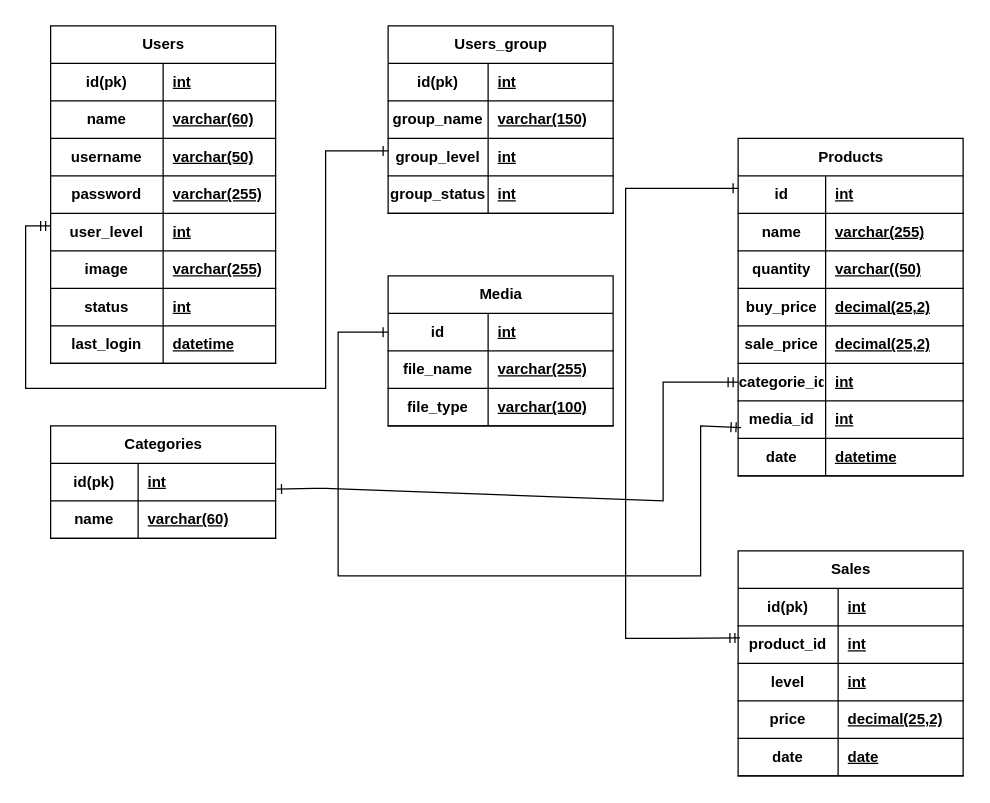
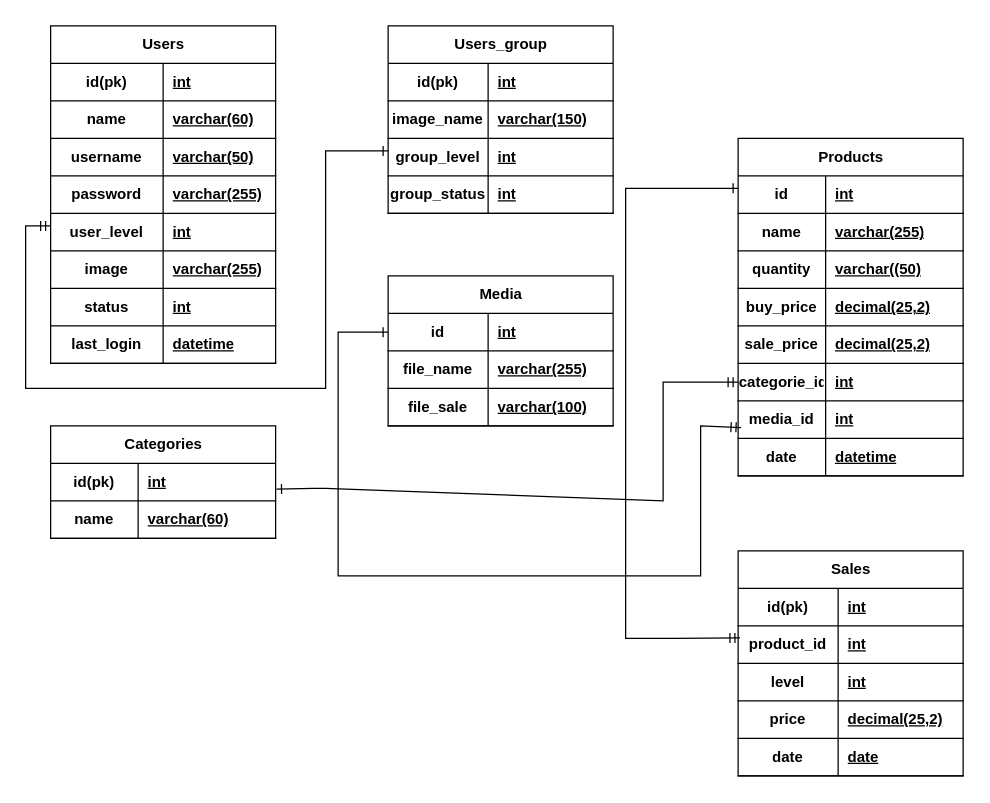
node "group_name": label "group_name" -> "image_name"
node "file_type": label "file_type" -> "file_sale"
